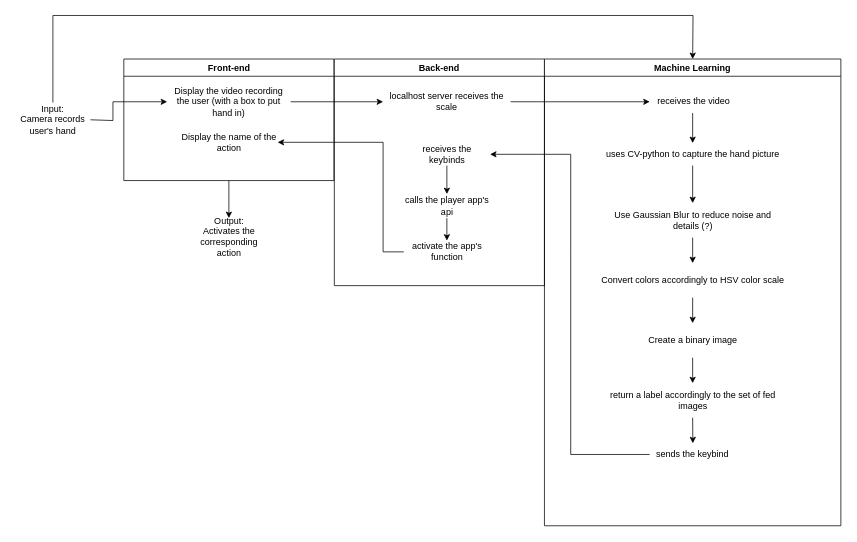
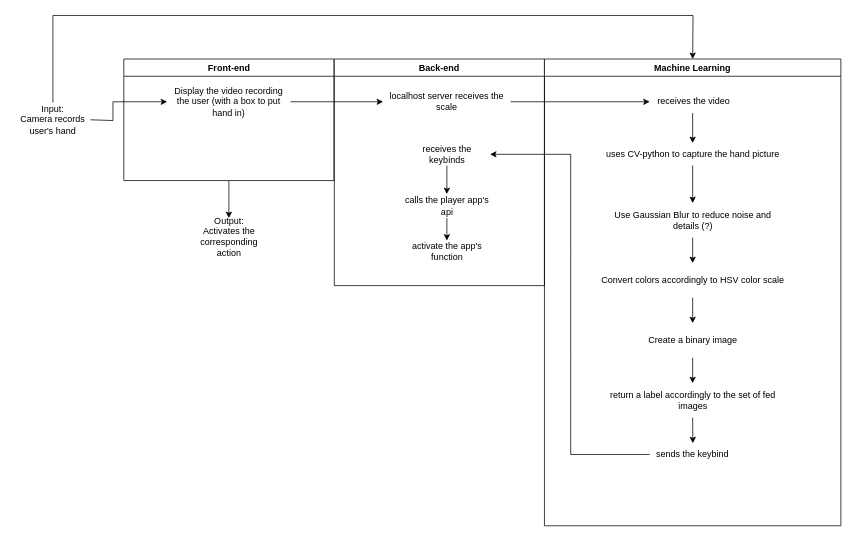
node "Display the name of the action": removed
edge "activate the app's function" -> "Display the name of the action": removed
